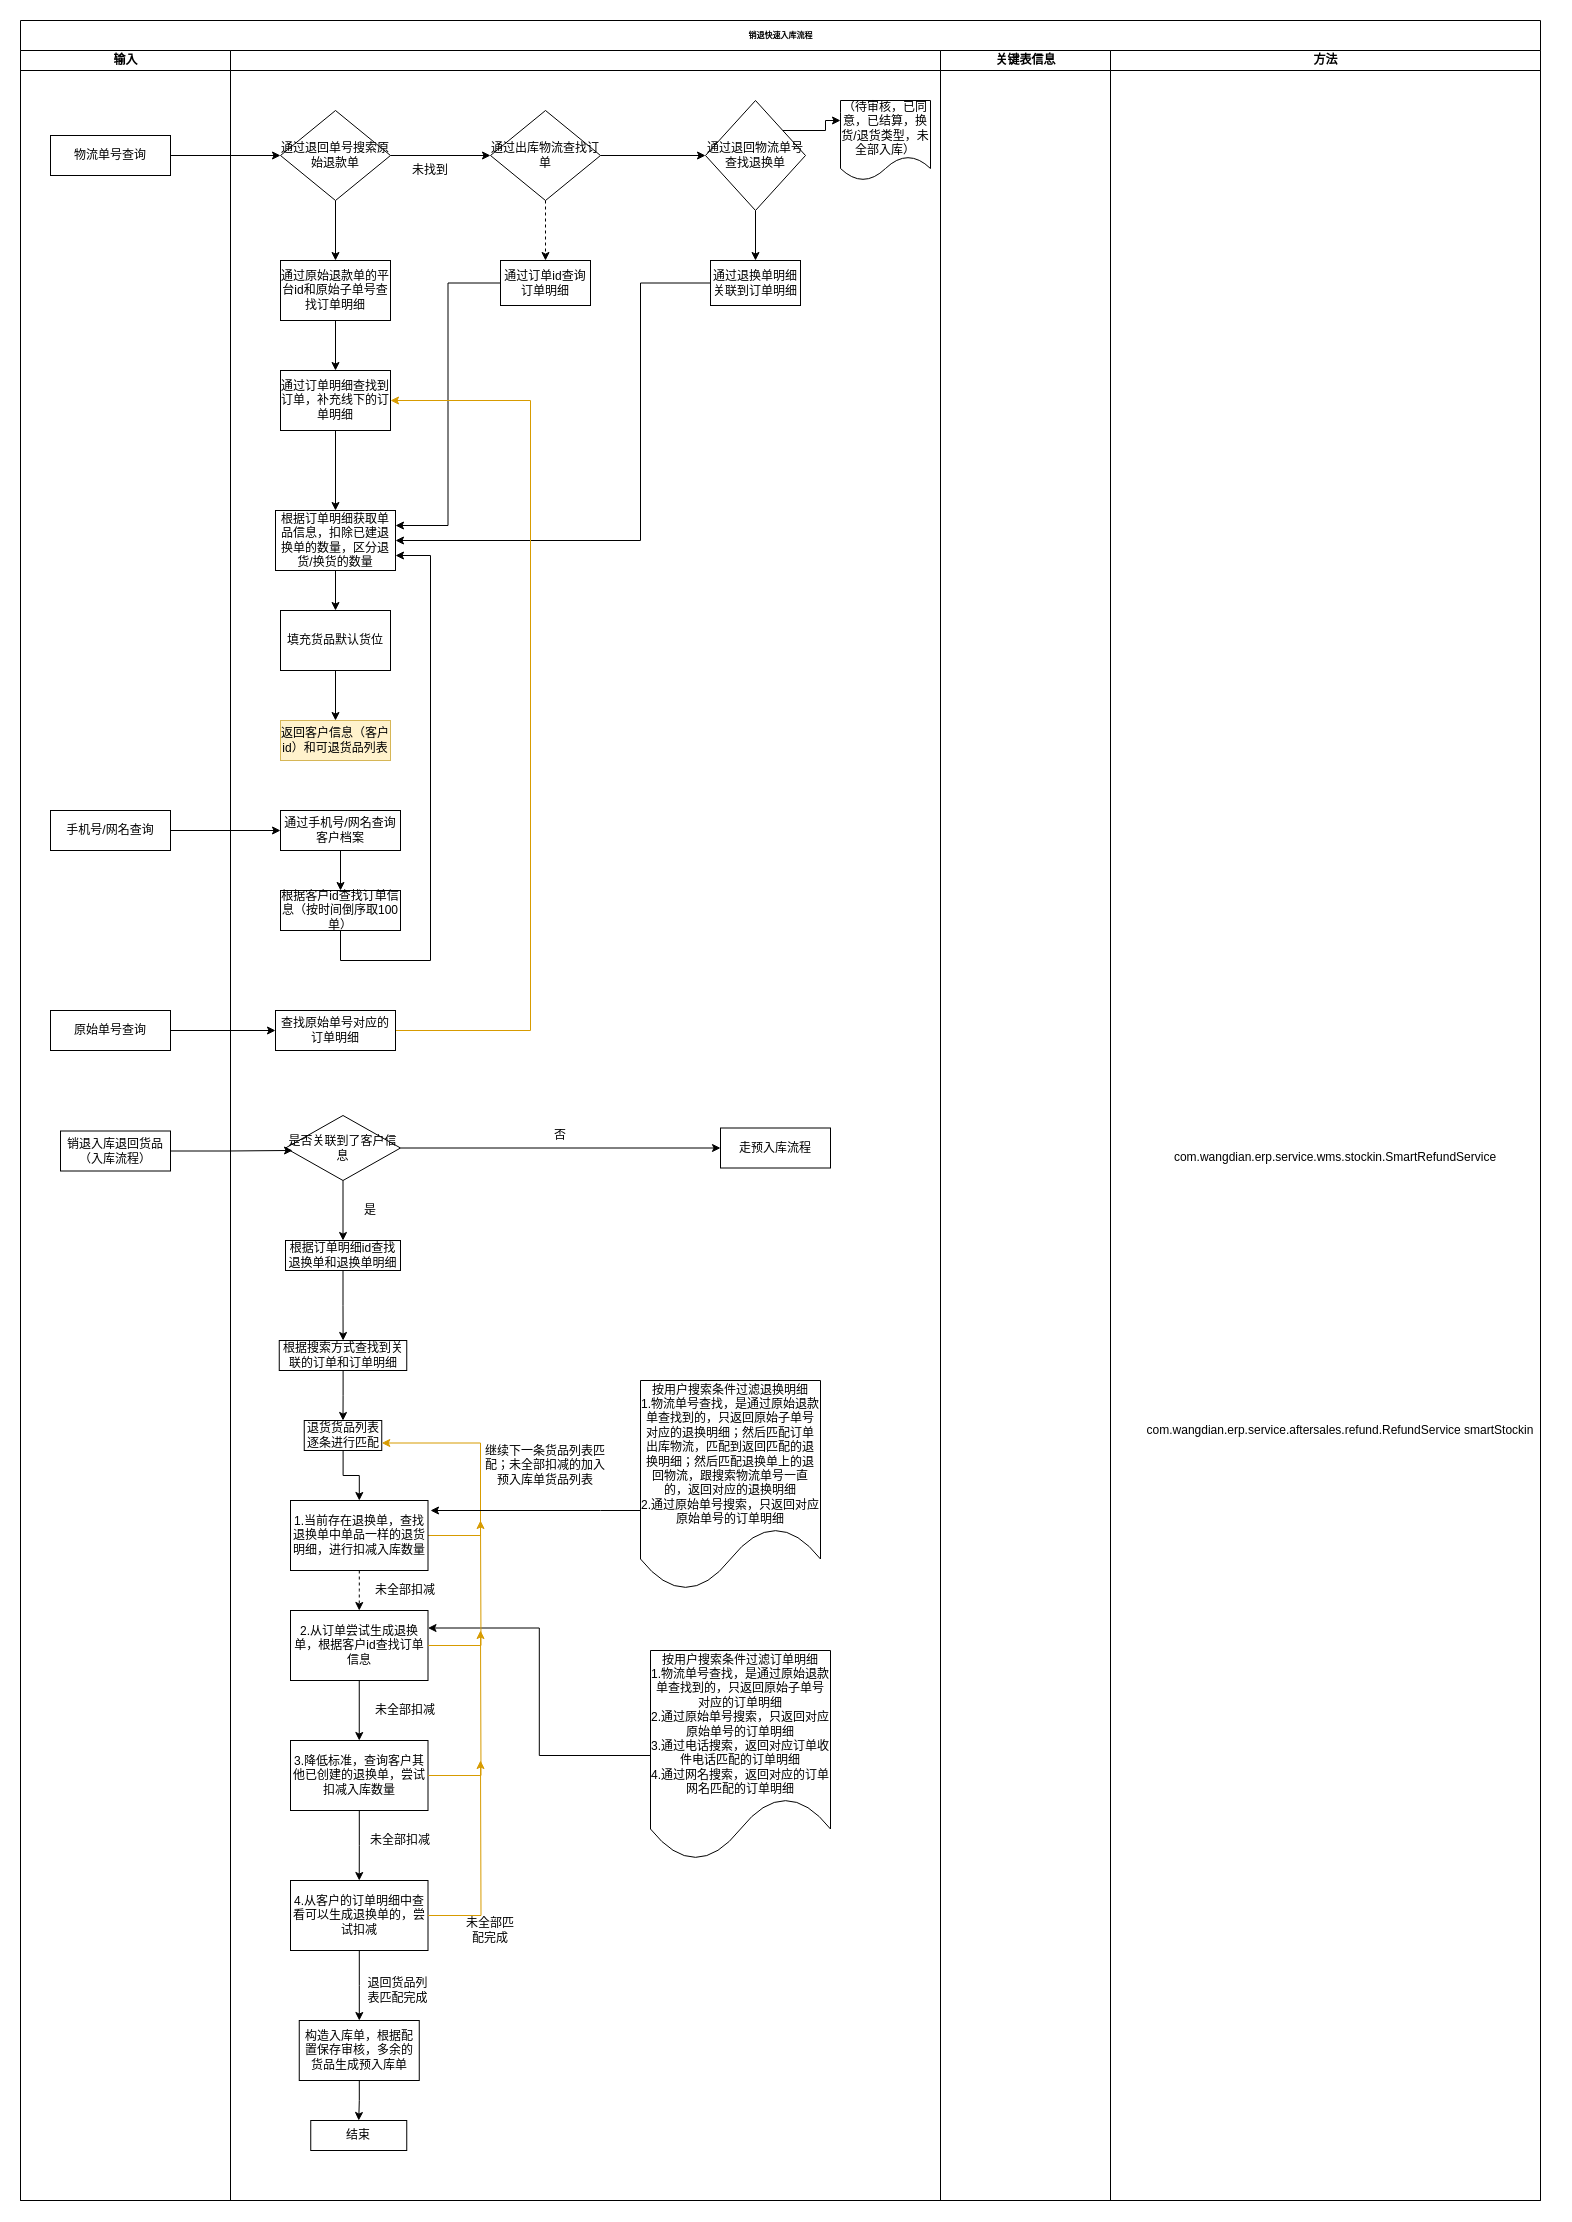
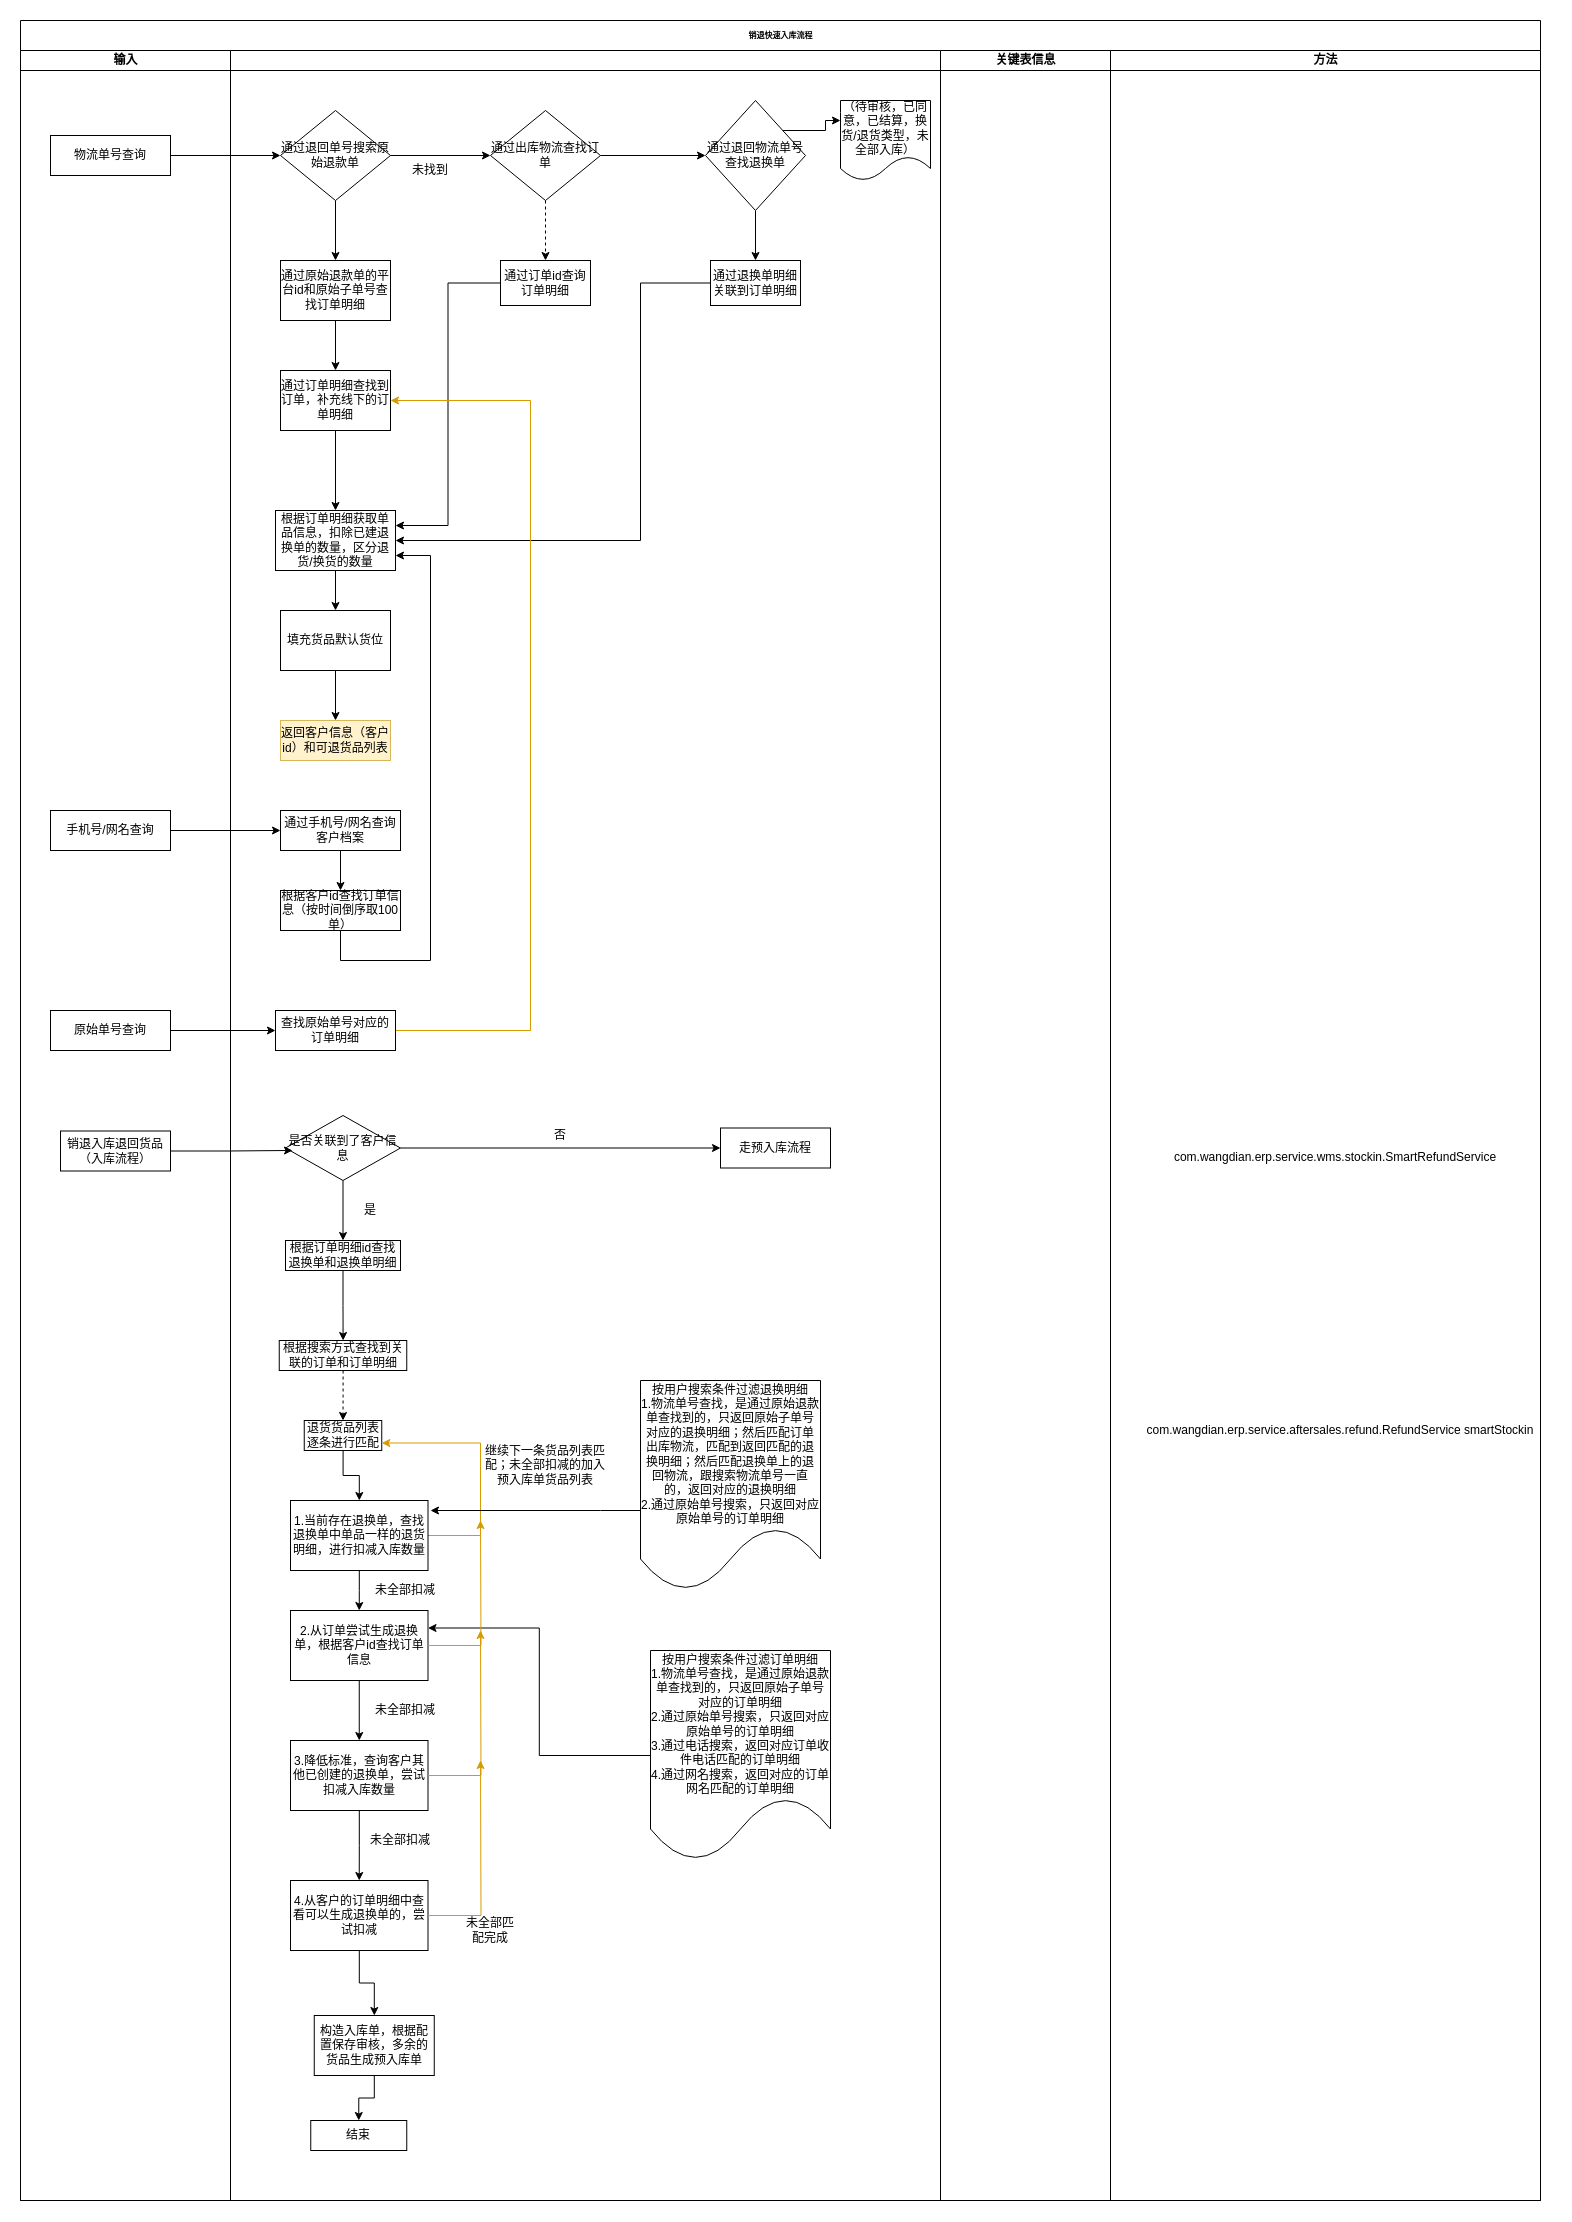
edge "根据搜索方式查找到关联的订单和订单明细" -> "退货货品列表逐条进行匹配": style solid -> dashed
edge "1.当前存在退换单，查找退换单中单品一样的退货明细，进行扣减入库数量" -> "2.从订单尝试生成退换单，根据客户id查找订单信息": style dashed -> solid
node "退回货品列表匹配完成": removed
node "构造入库单，根据配置保存审核，多余的货品生成预入库单": moved (359, 2051) -> (374, 2046)
